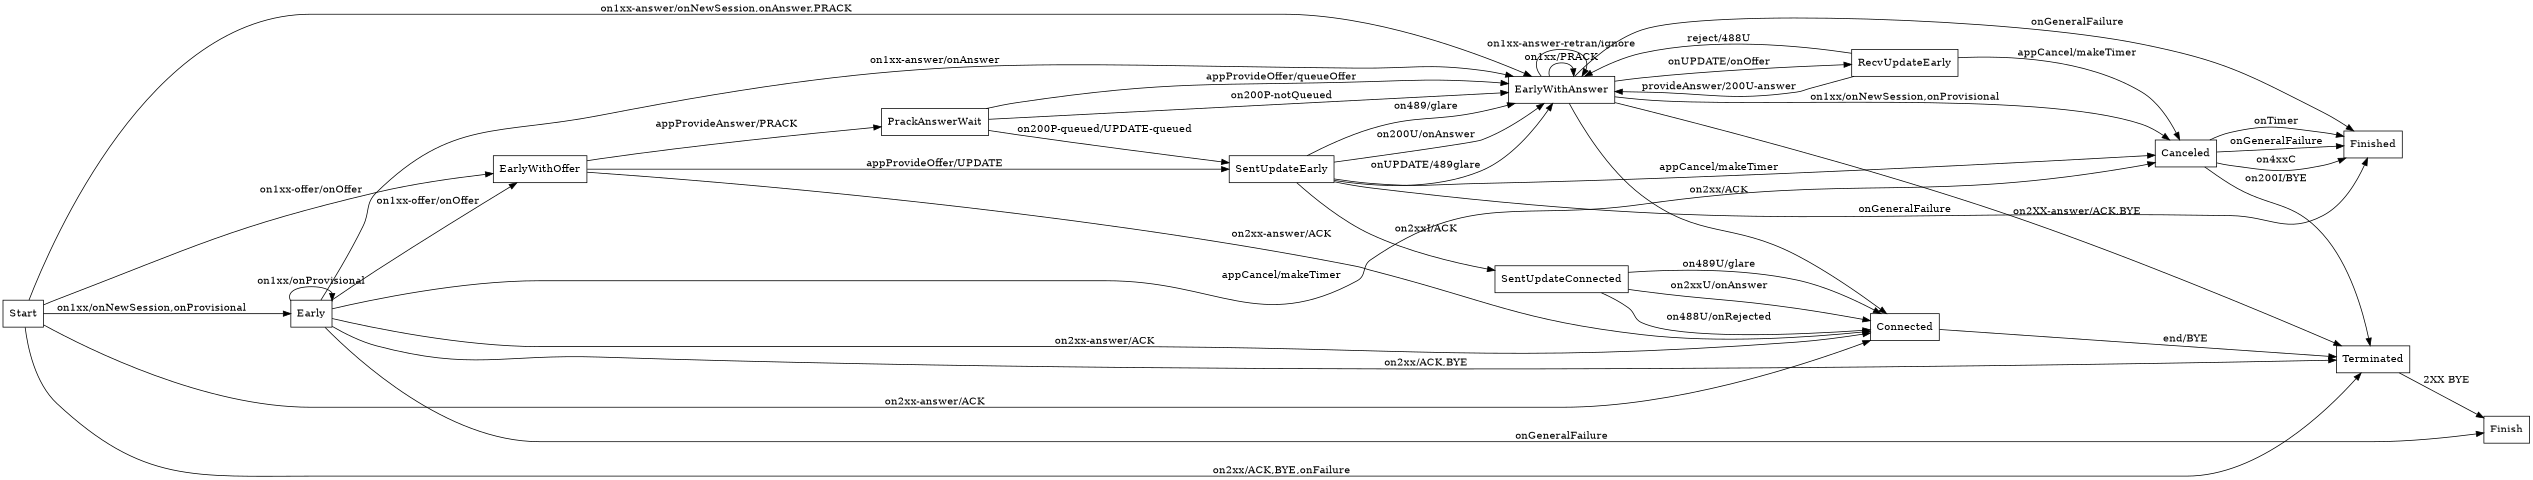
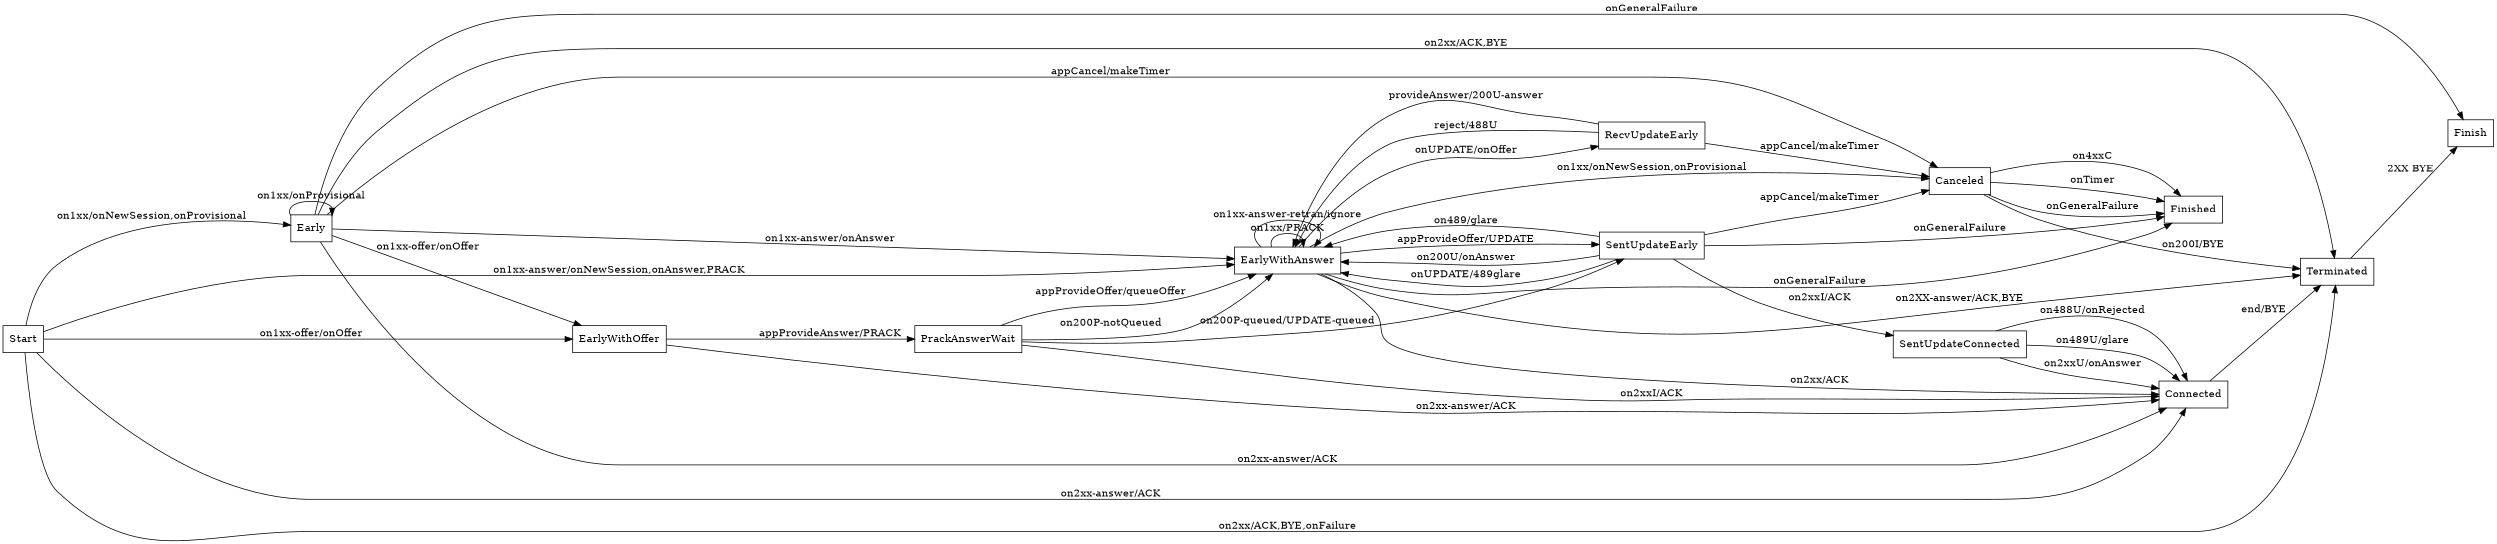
edge "EarlyWithOffer" -> "SentUpdateEarly": now "EarlyWithAnswer" -> "SentUpdateEarly"
edge "PrackAnswerWait" -> "Connected": added, label "on2xxI/ACK"
